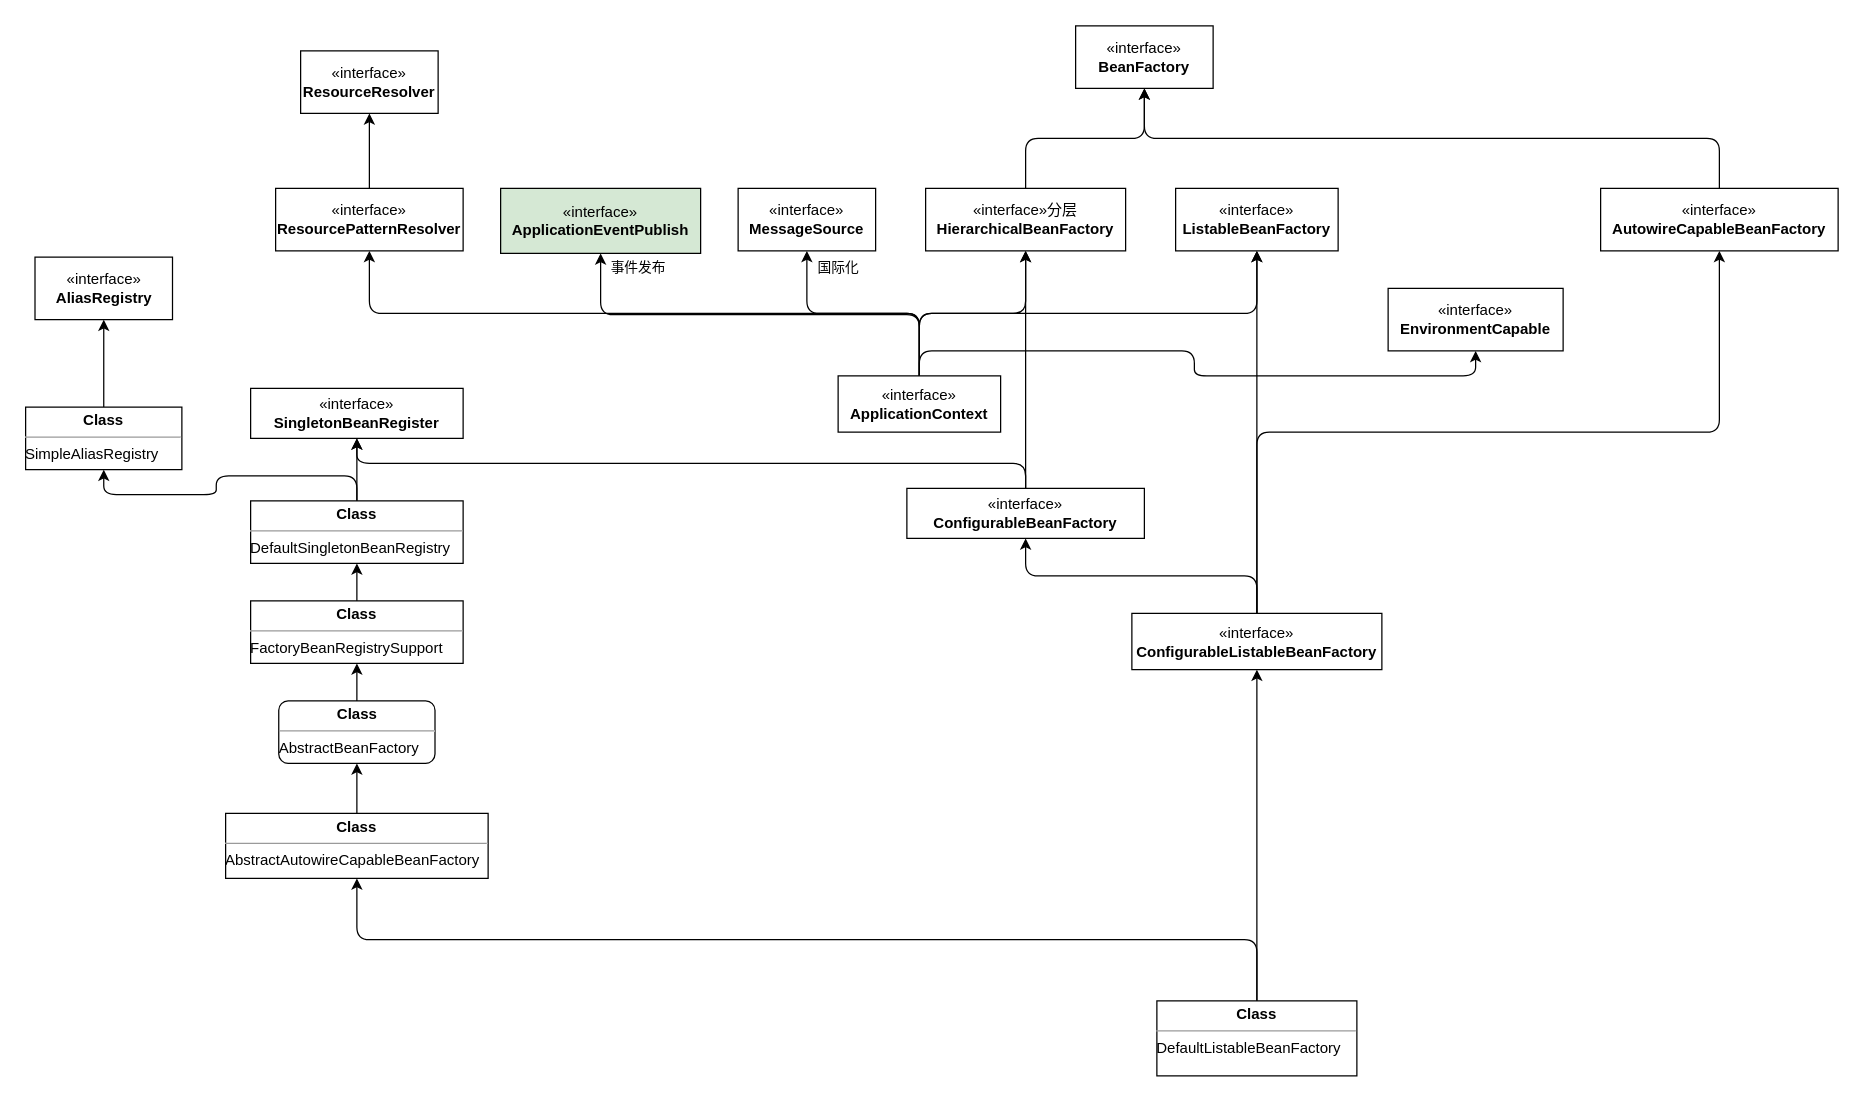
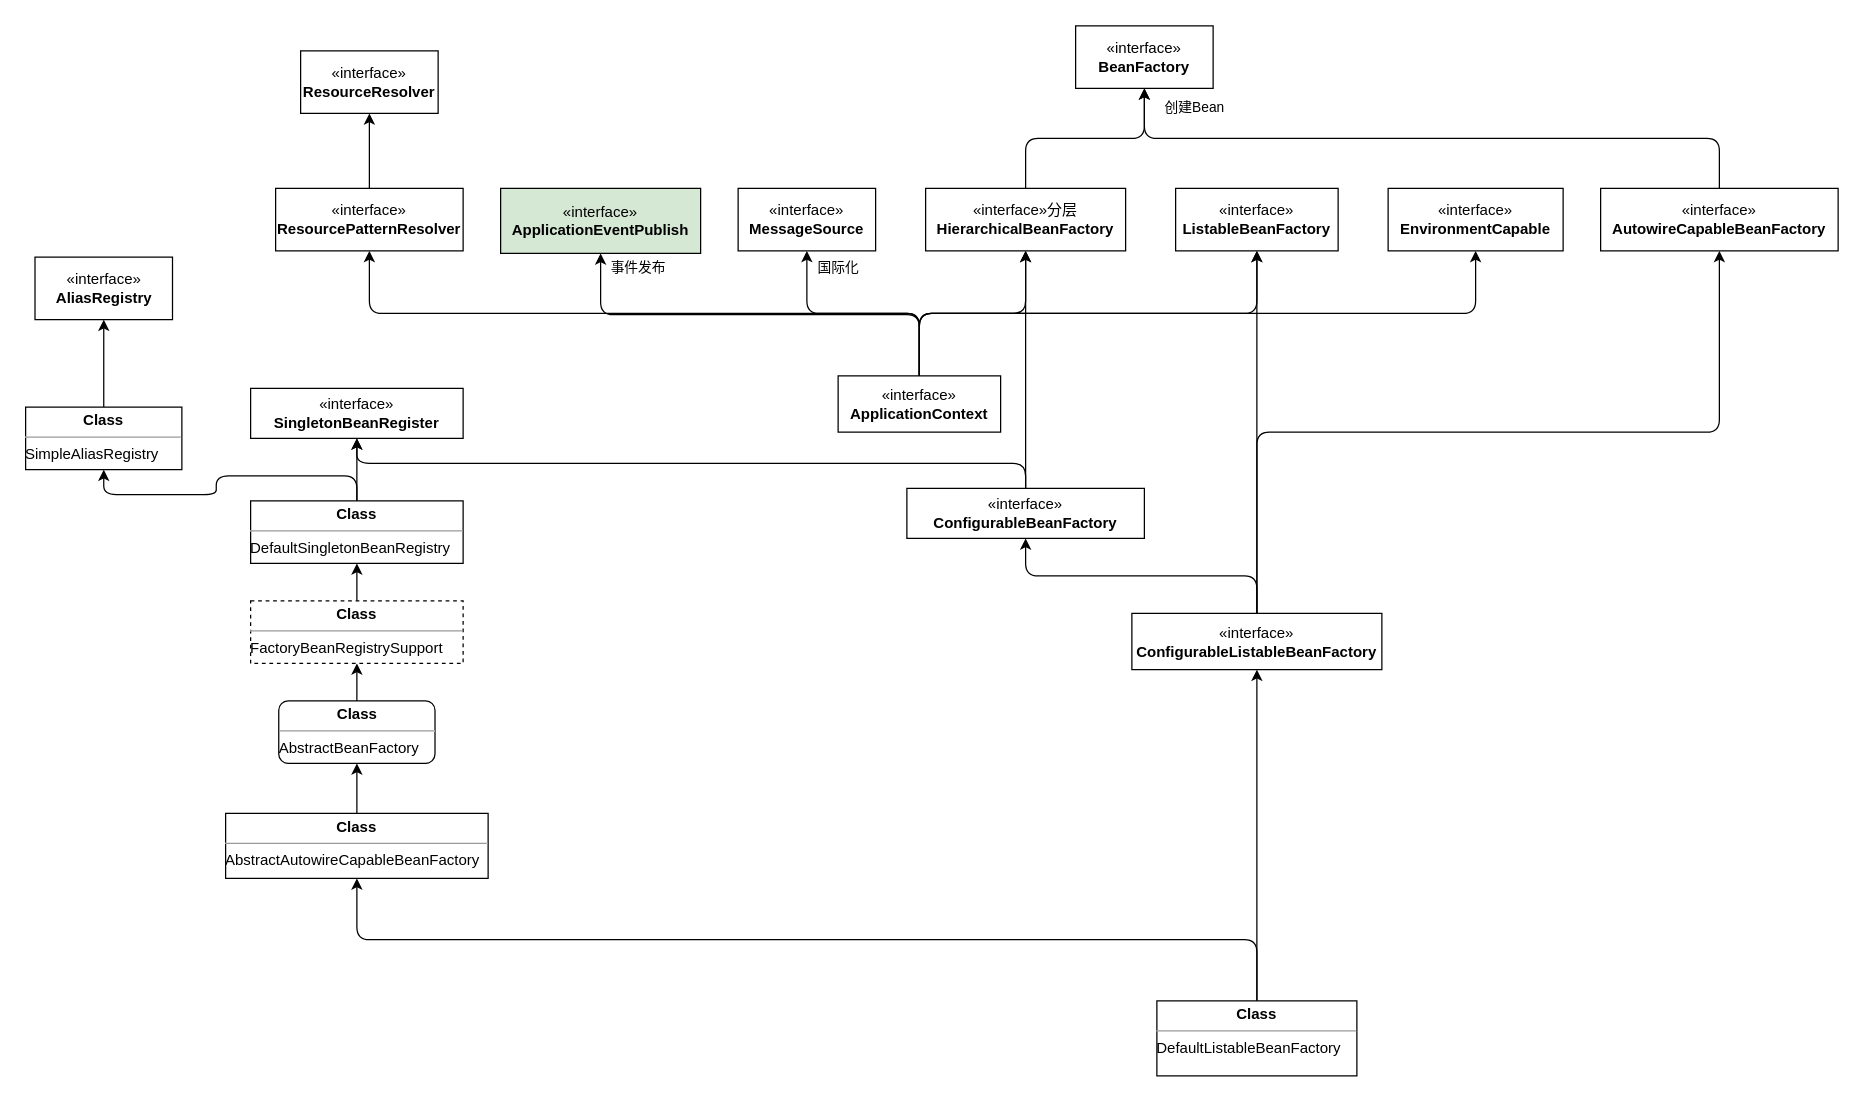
node "创建Bean": added
node "«interface» EnvironmentCapable": moved (1476, 319) -> (1476, 219)
node "Class FactoryBeanRegistrySupport": style solid -> dashed
